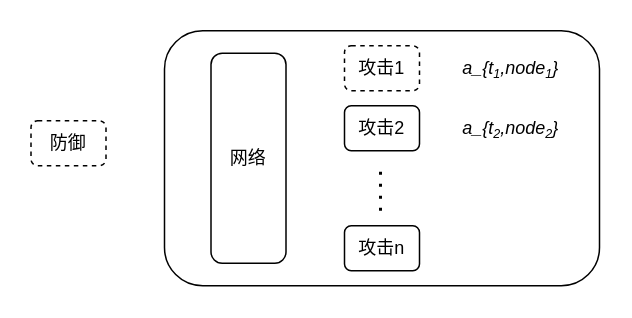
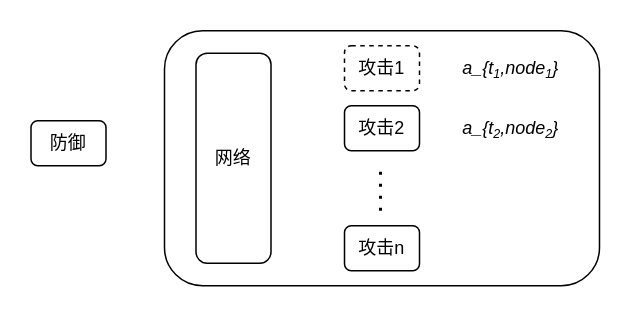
node "防御": style dashed -> solid
node "网络": moved (248, 158) -> (233, 158)
